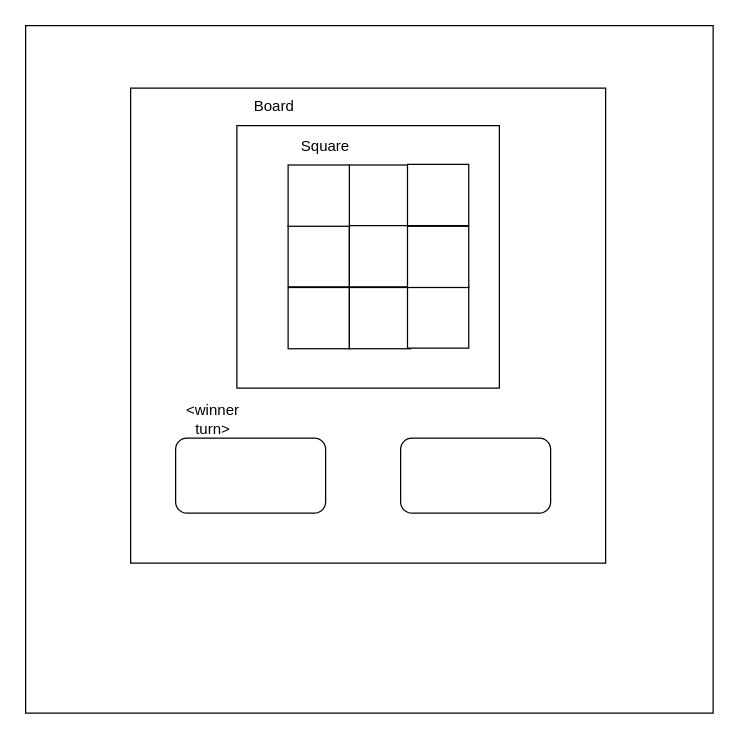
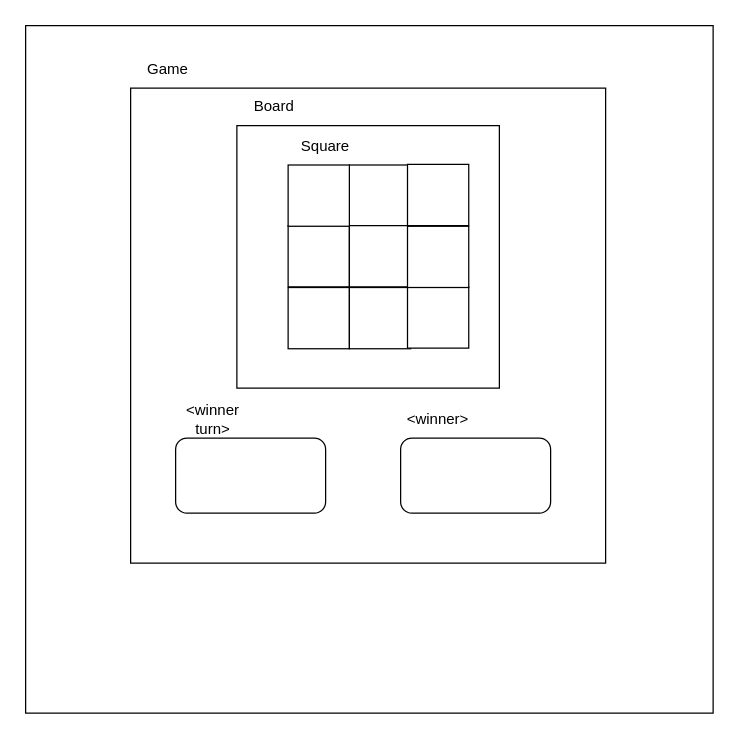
node "Game": added
node "<winner>": added
